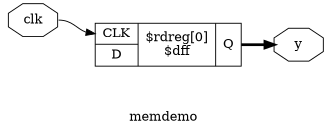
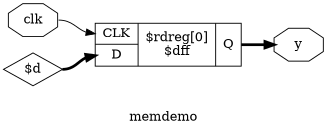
node "$d": added
